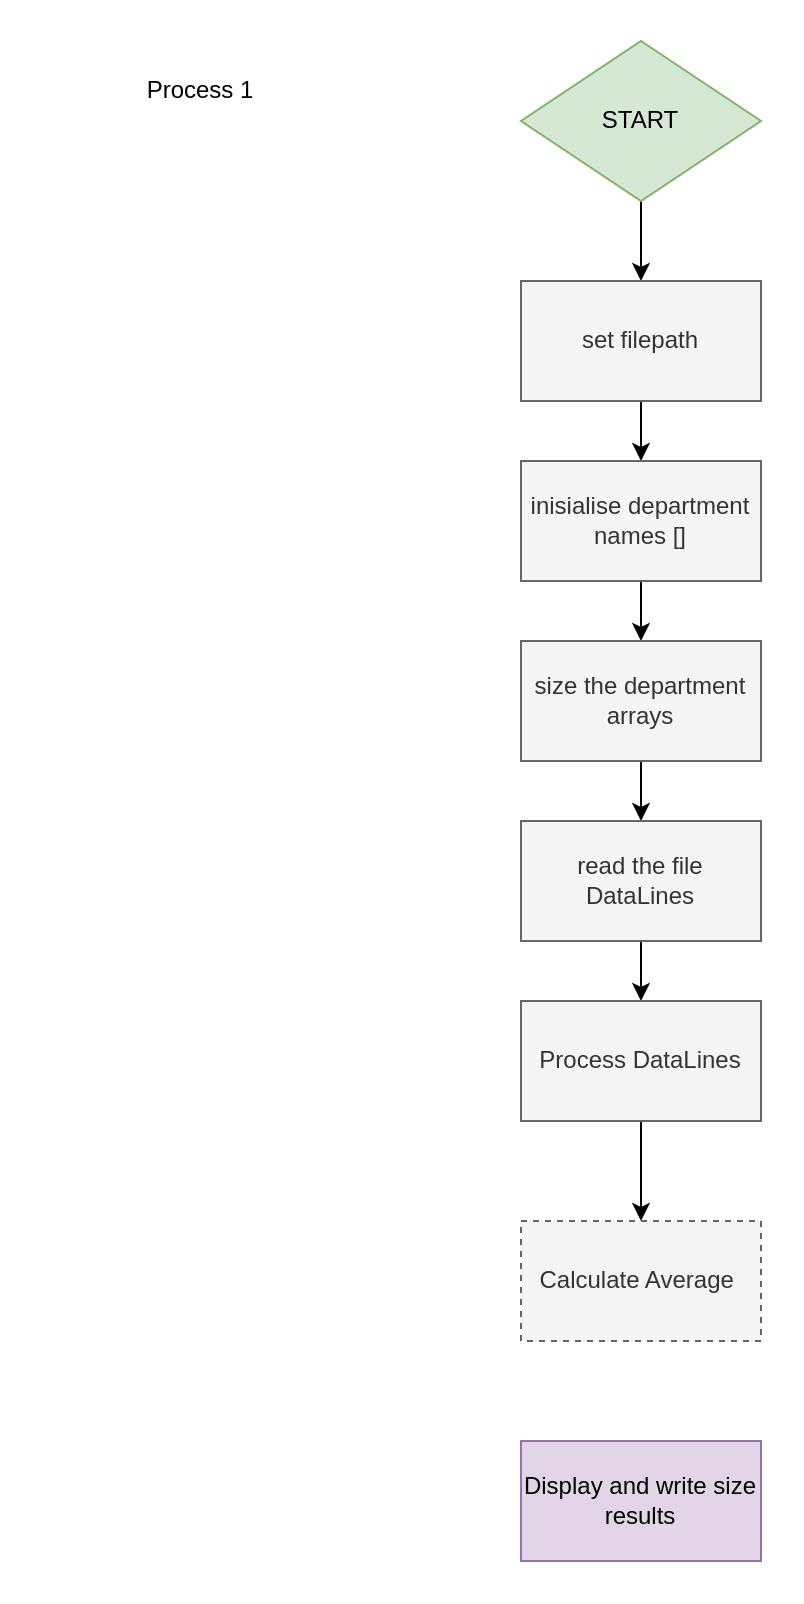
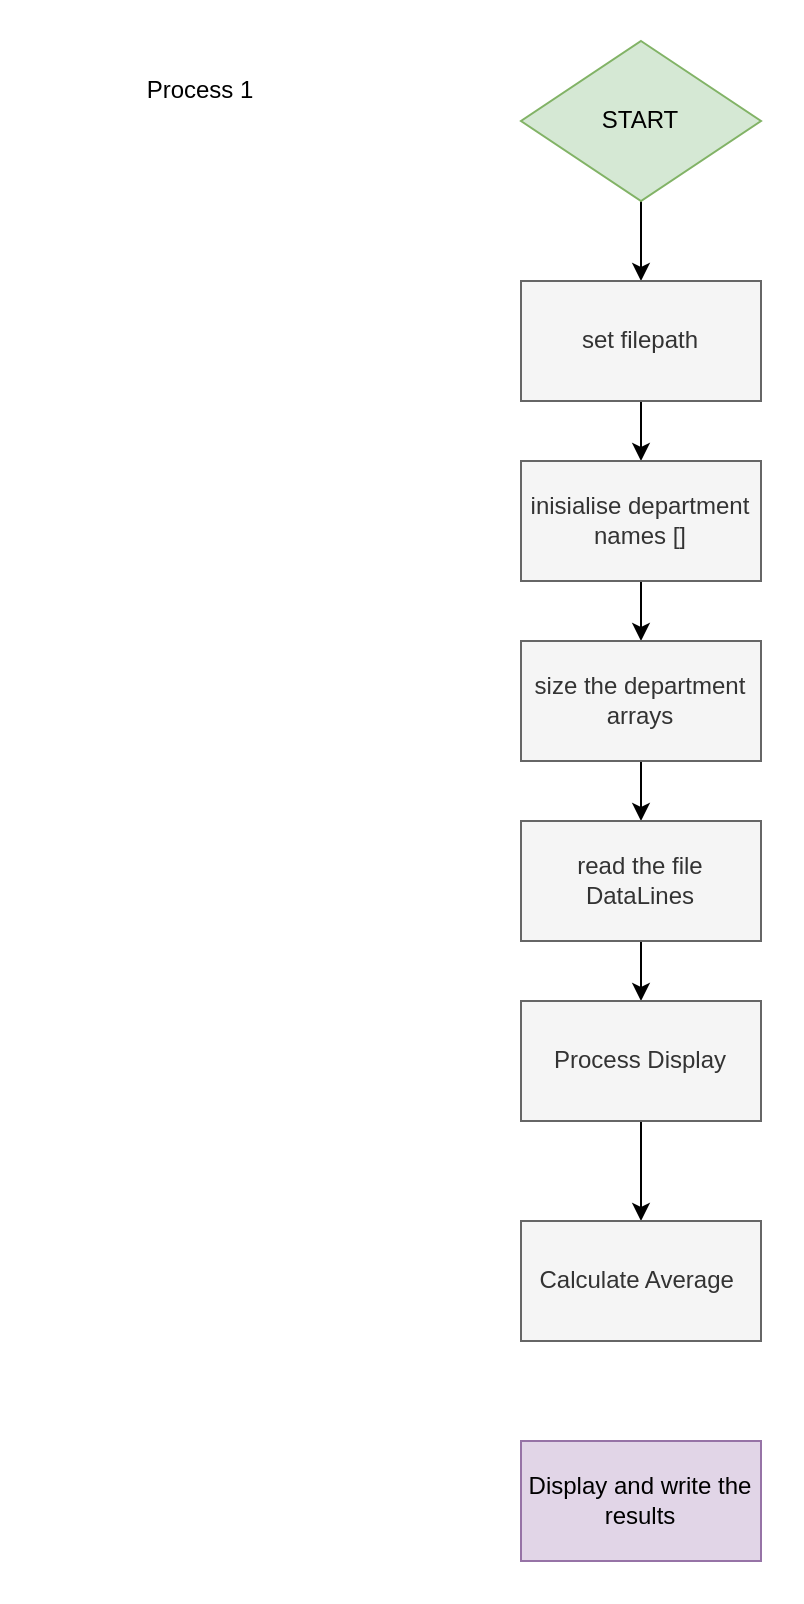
node "Process DataLines": label "Process DataLines" -> "Process Display"
node "Calculate Average": style dashed -> solid
node "Display and write size results": label "Display and write size results" -> "Display and write the results"
